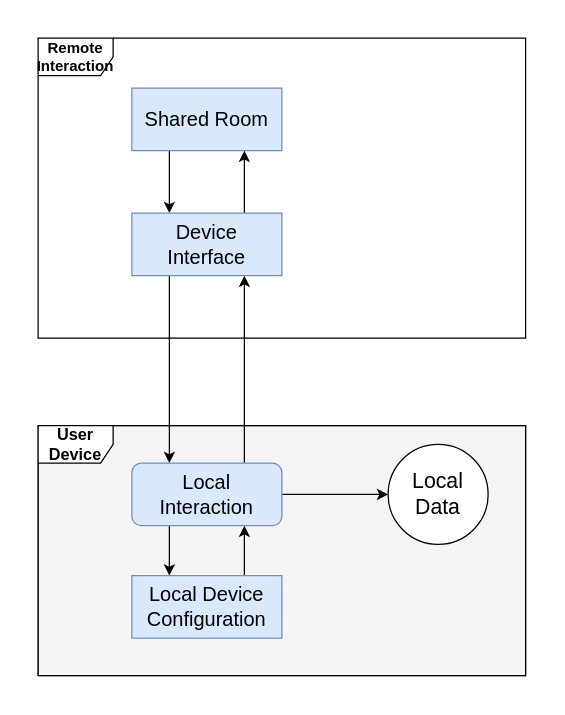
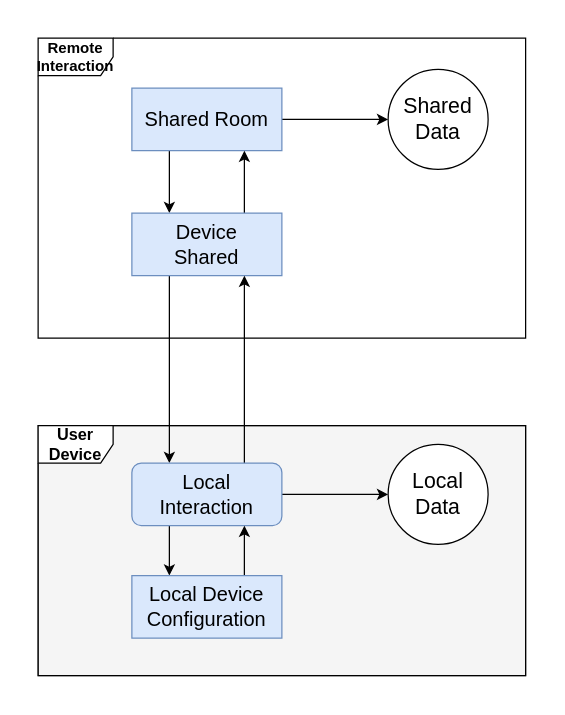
edge "Shared Room" -> "Shared Data": added
node "Shared Data": added
node "Device Interface": label "Device Interface" -> "Device Shared"
